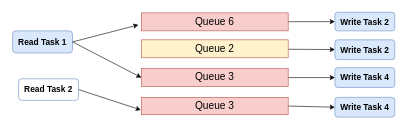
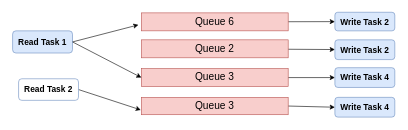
node "Queue 2": fillcolor #fff2cc -> #f8cecc
